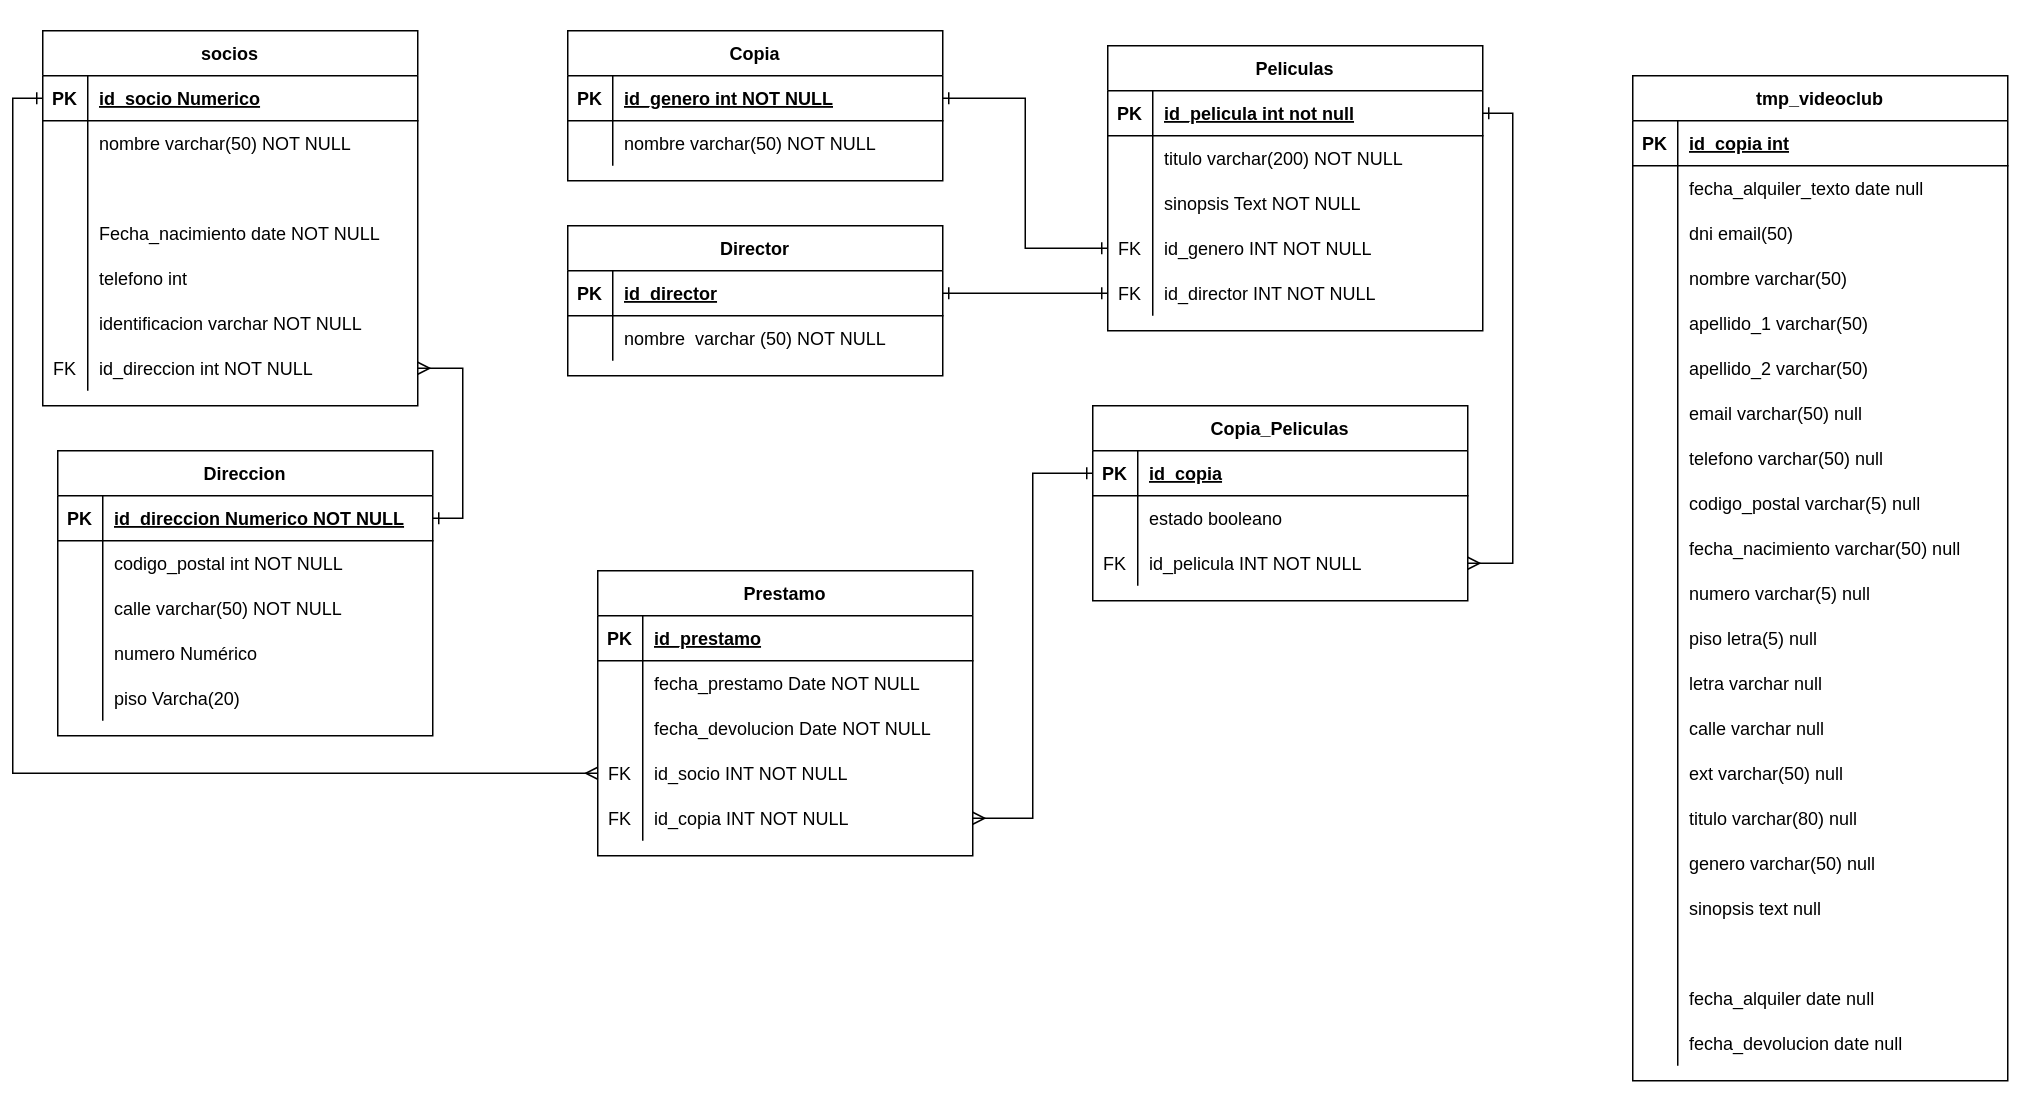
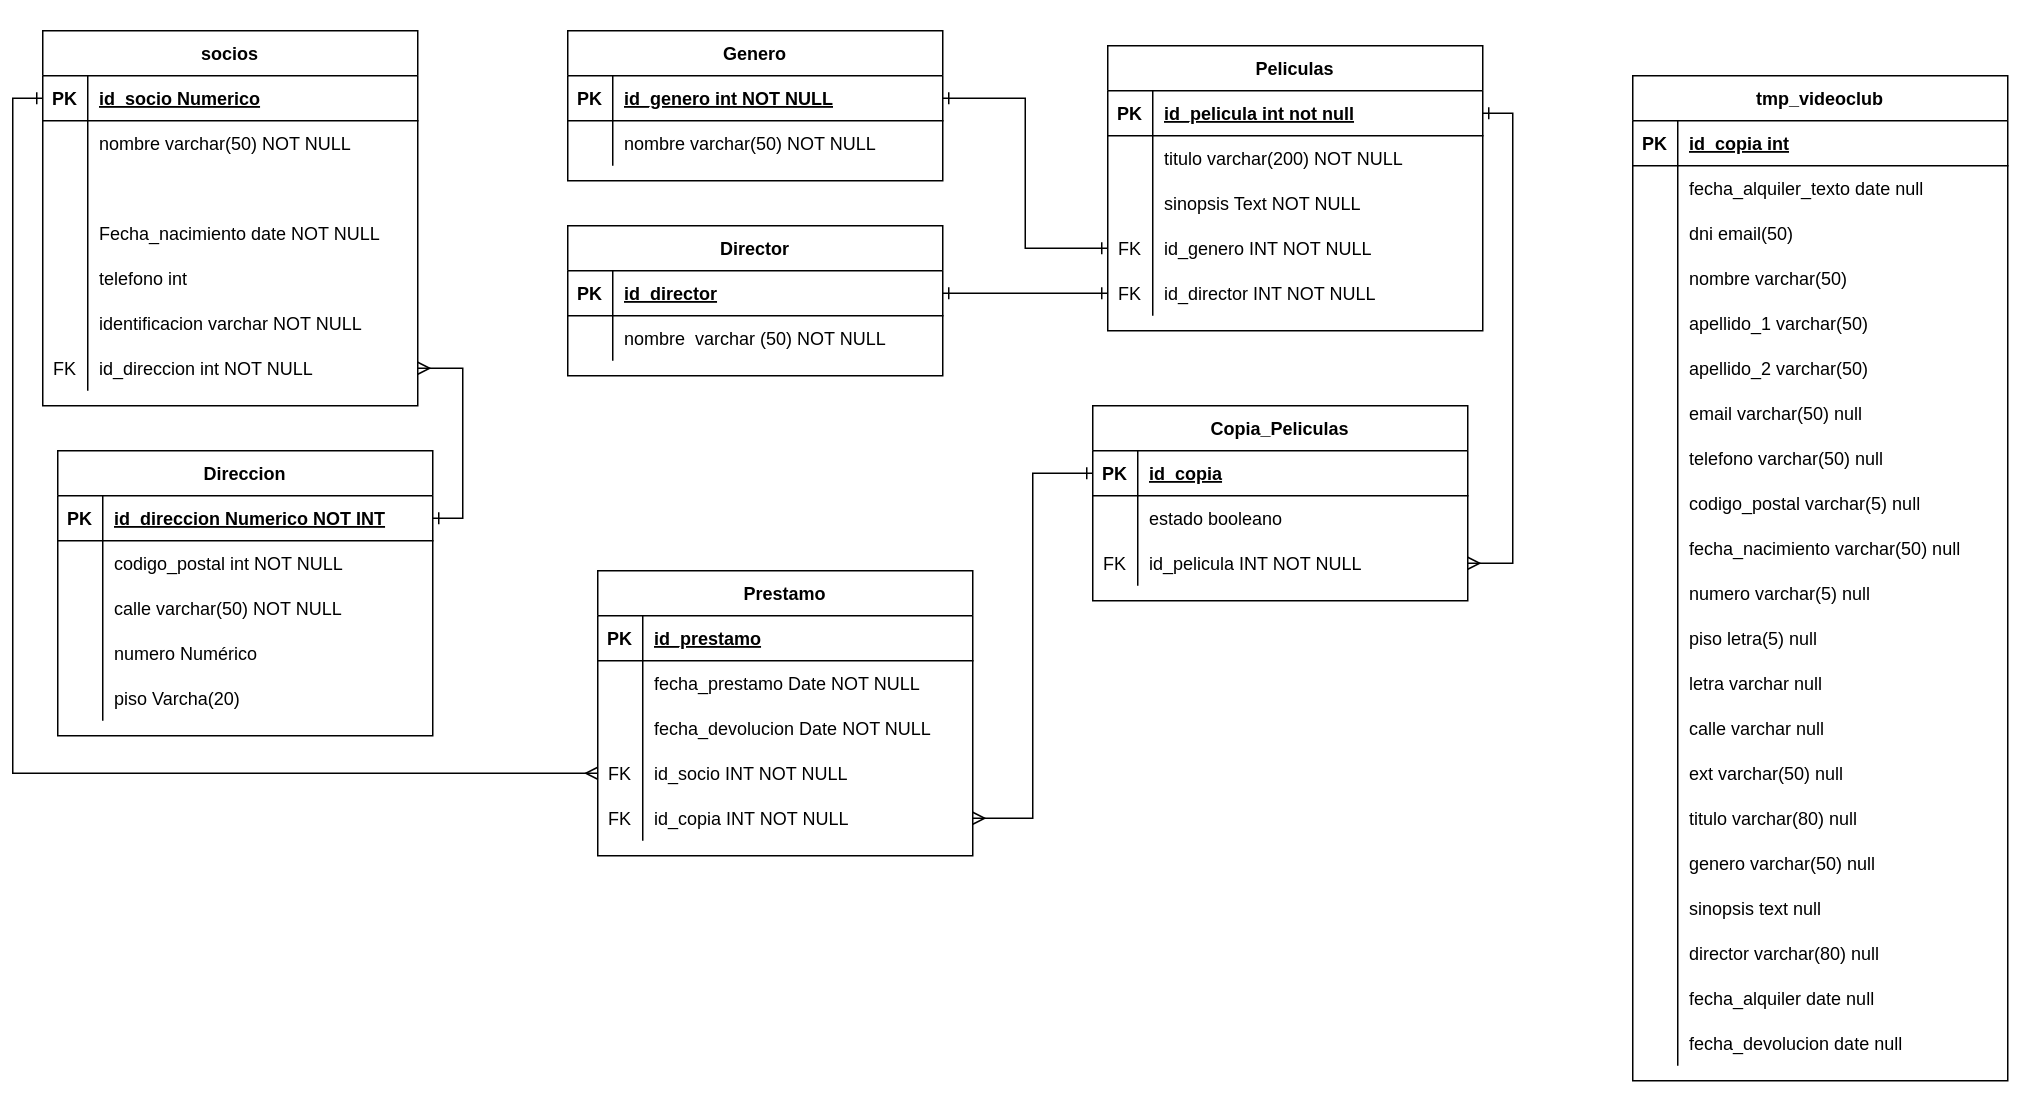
node "Copia": label "Copia" -> "Genero"
node "id_direccion Numerico NOT NULL": label "id_direccion Numerico NOT NULL" -> "id_direccion Numerico NOT INT"
node "director varchar(80) null": added
